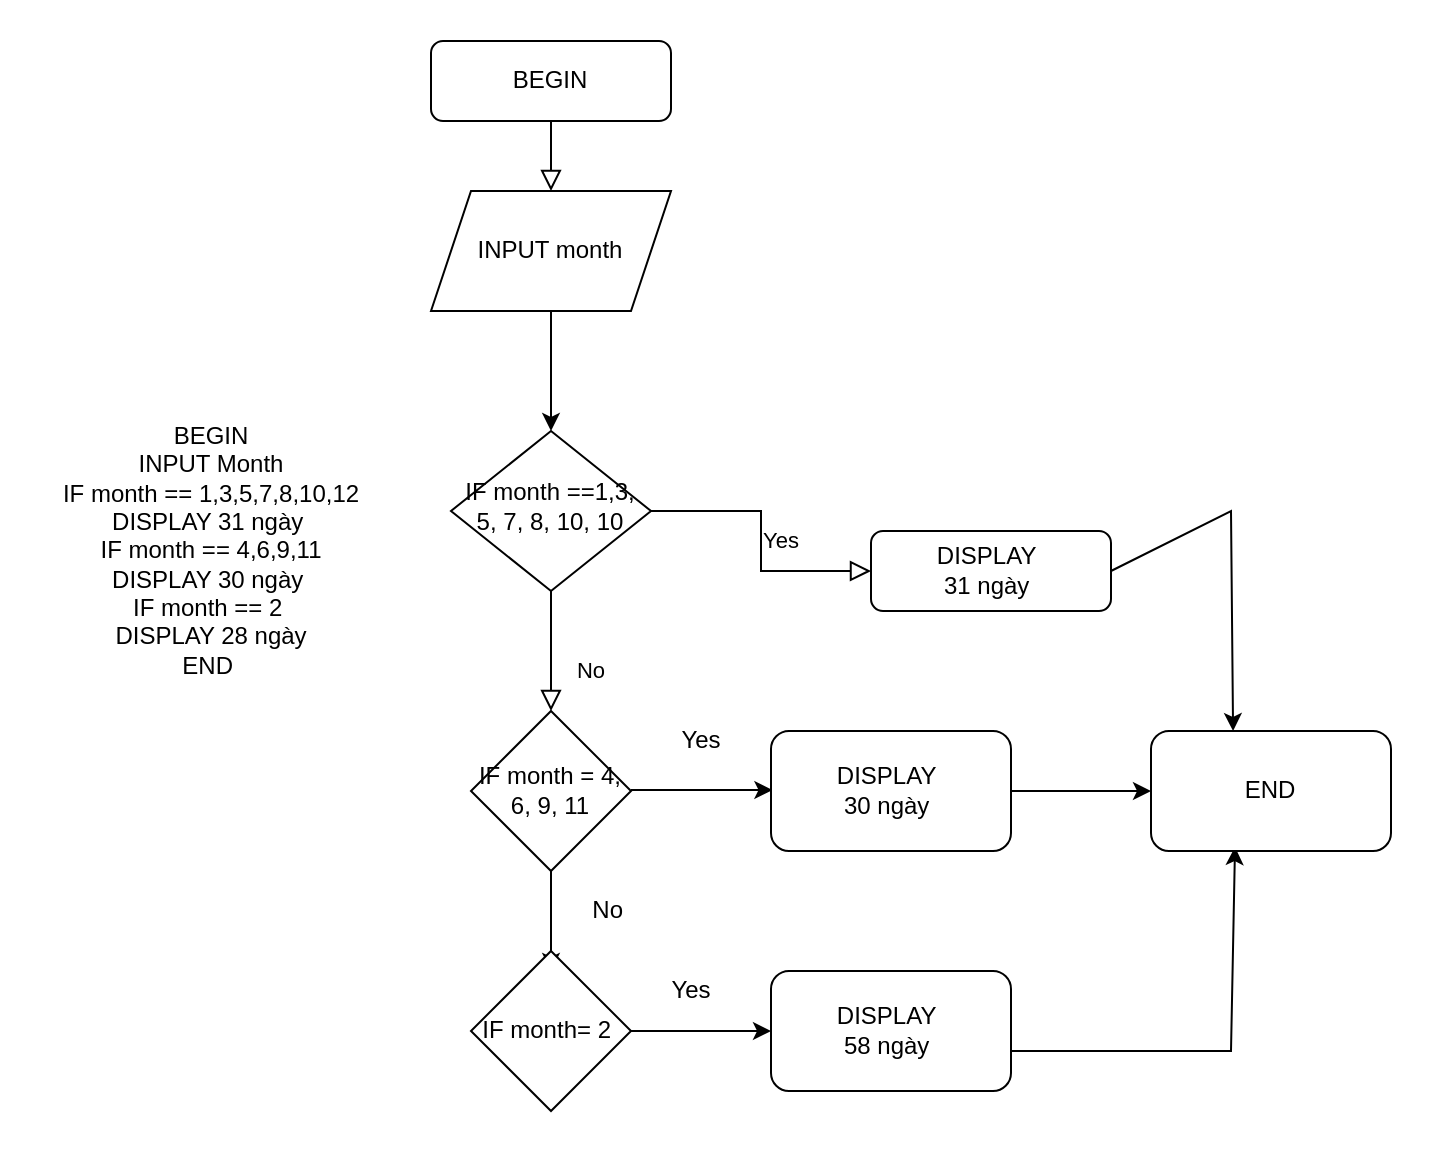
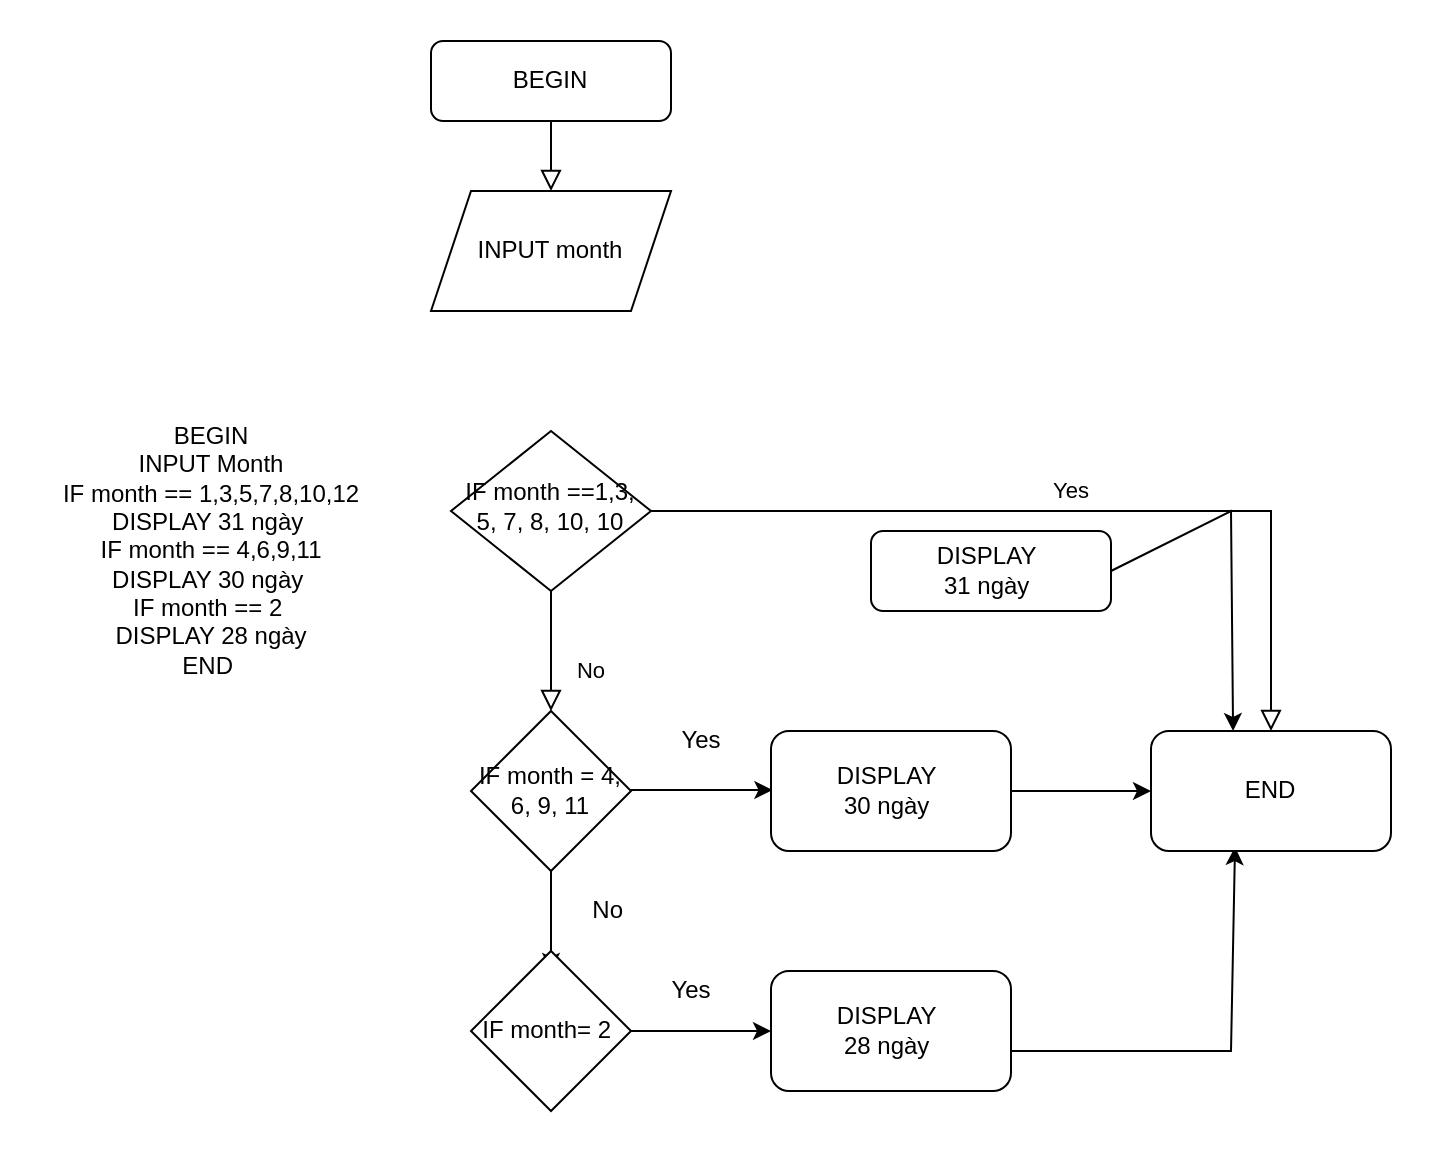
edge "INPUT month" -> "IF month ==1,3, 5, 7, 8, 10, 10": removed
edge "IF month ==1,3, 5, 7, 8, 10, 10" -> "DISPLAY 31 ngày": now "IF month ==1,3, 5, 7, 8, 10, 10" -> "END"
node "DISPLAY 58 ngày": label "DISPLAY 58 ngày" -> "DISPLAY 28 ngày"
